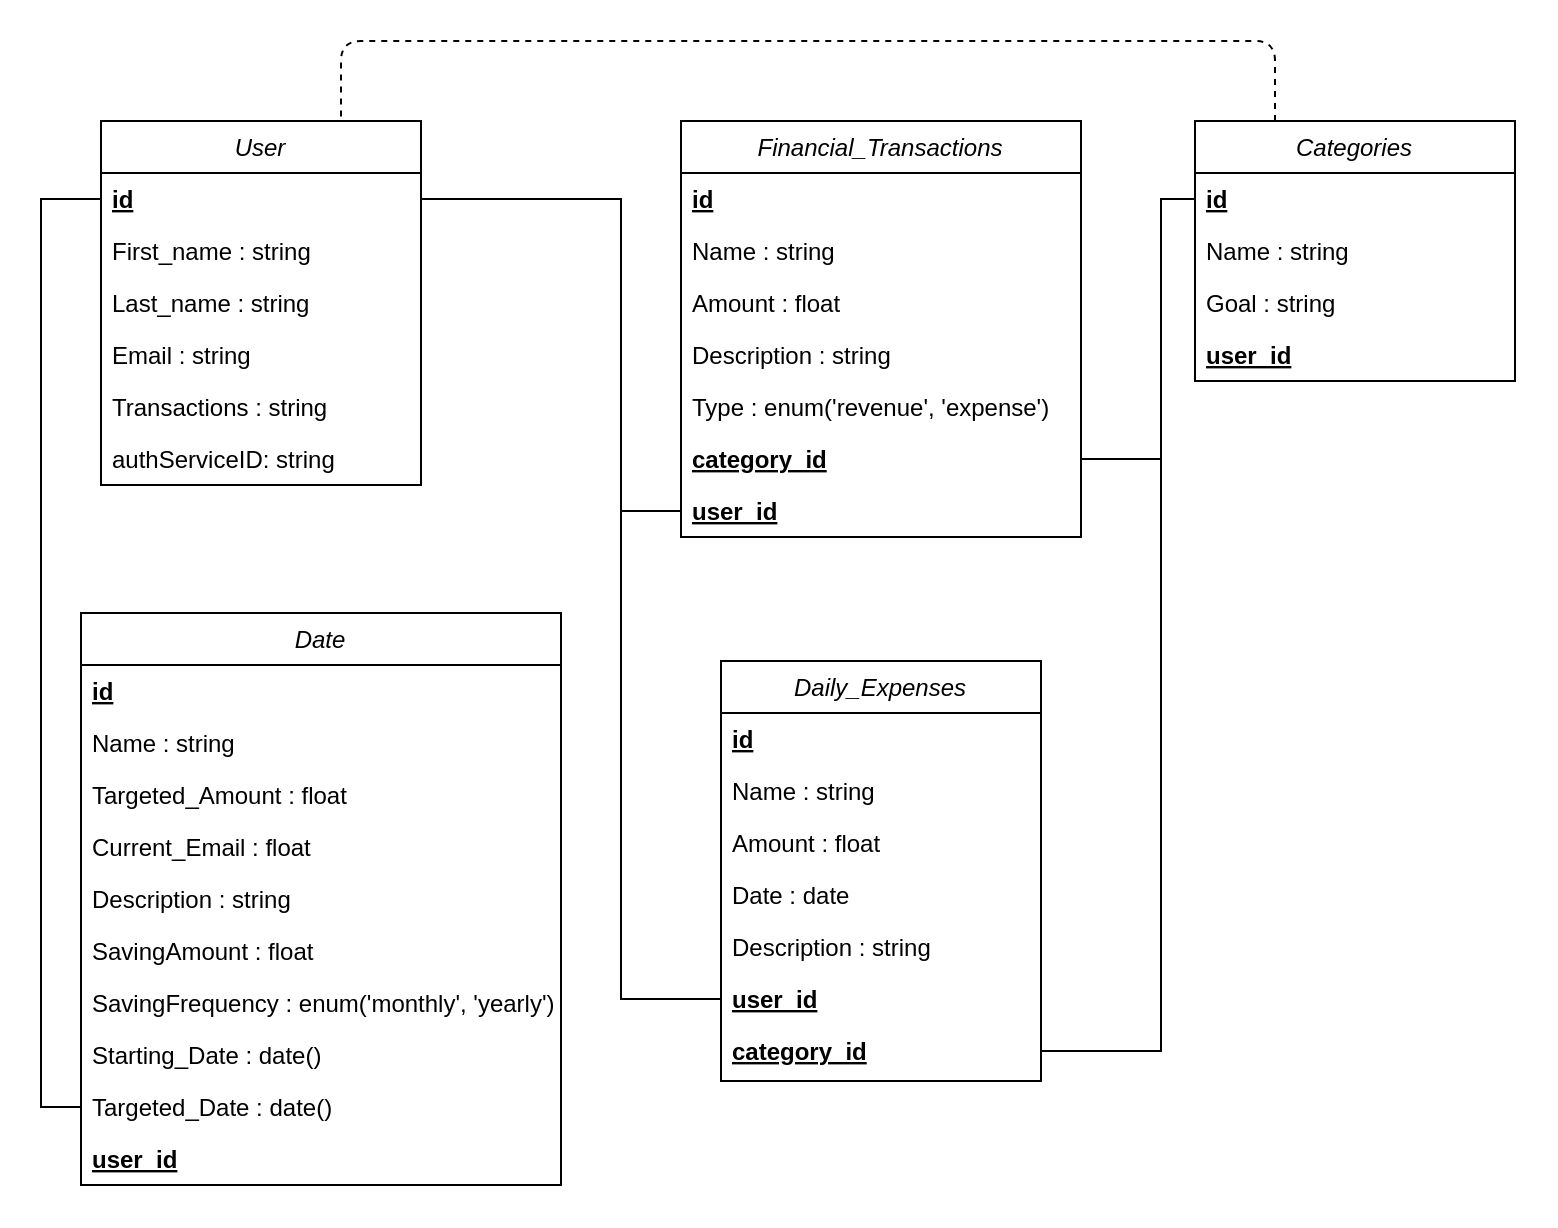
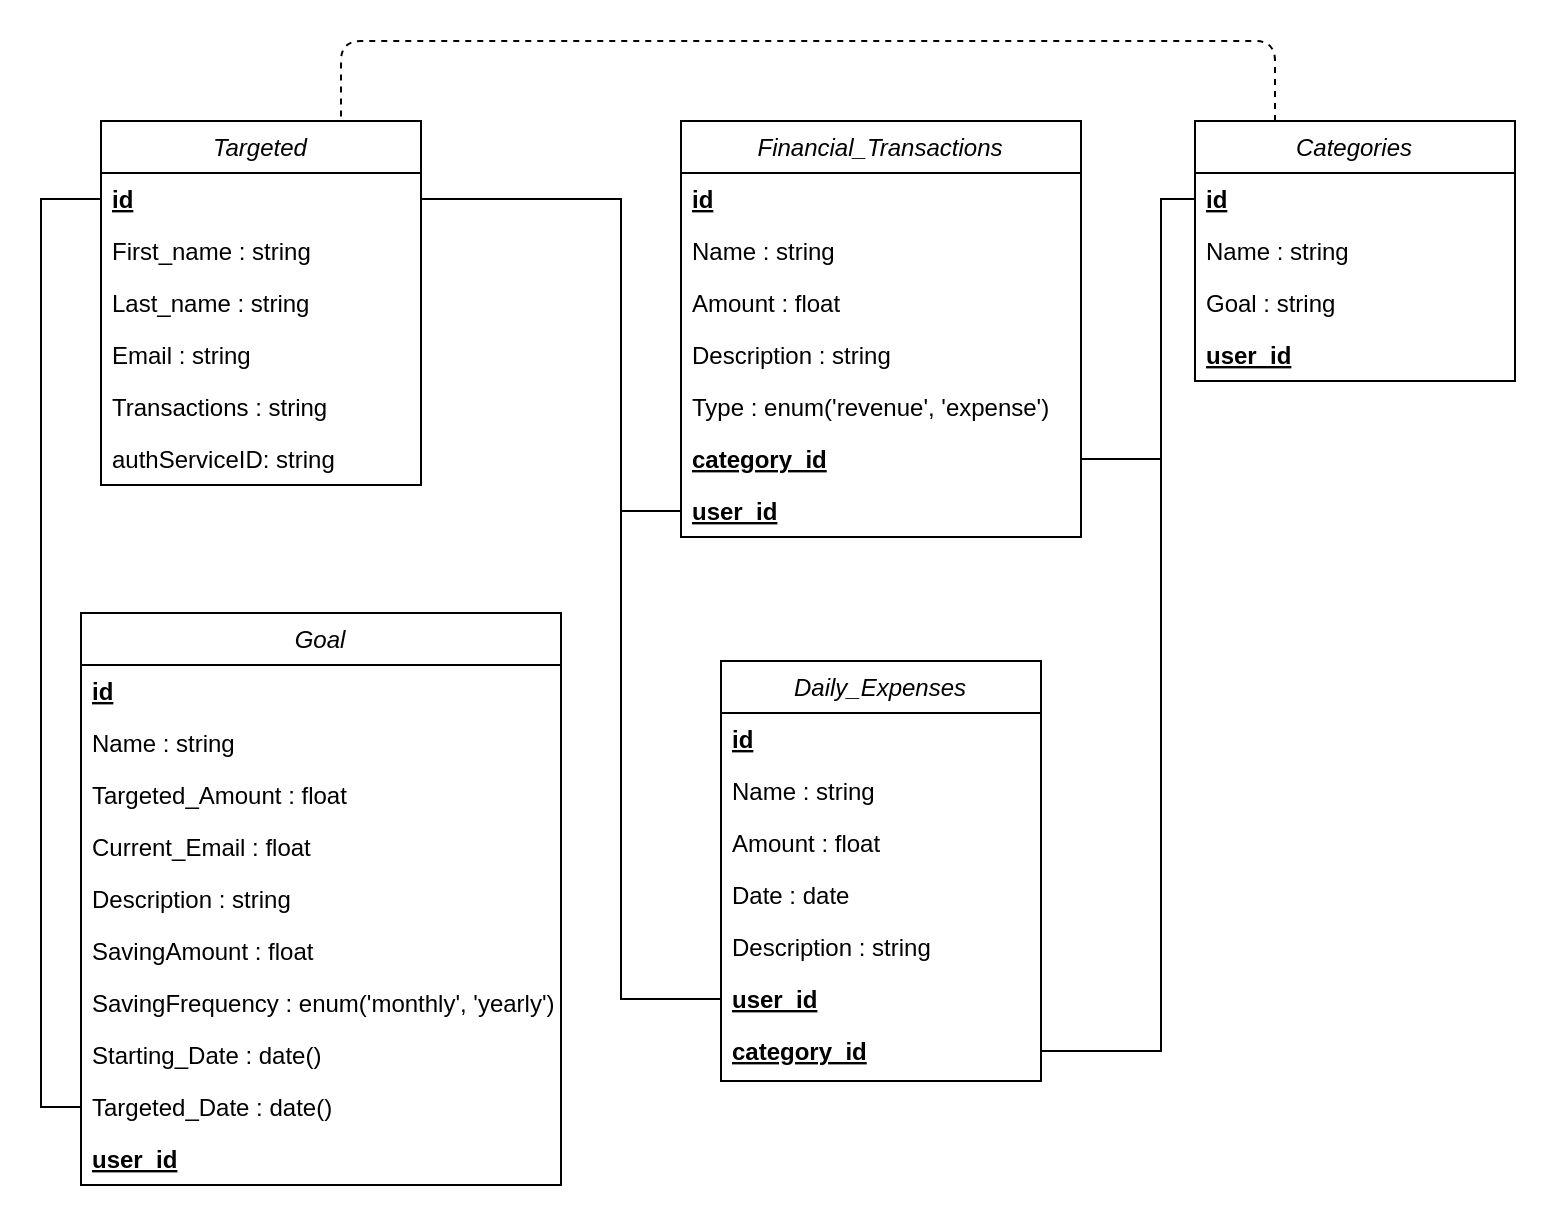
node "User": label "User" -> "Targeted"
node "Date": label "Date" -> "Goal"
